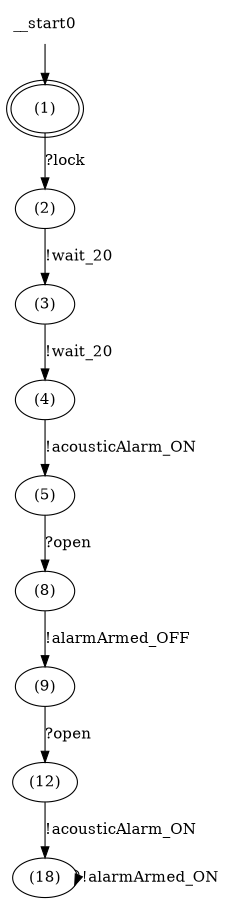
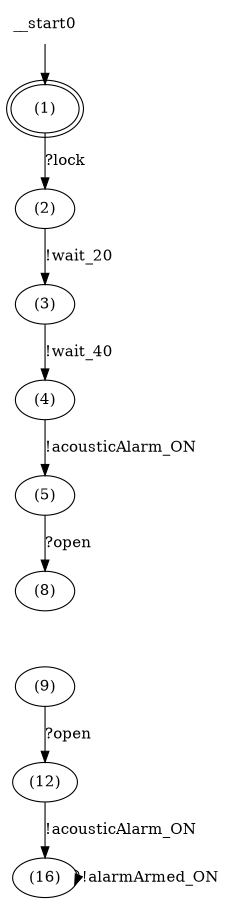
edge "(3)" -> "(4)": label "!wait_20" -> "!wait_40"
edge "(8)" -> "(9)": removed, label "!alarmArmed_OFF"
node "(18)": label "(18)" -> "(16)"
